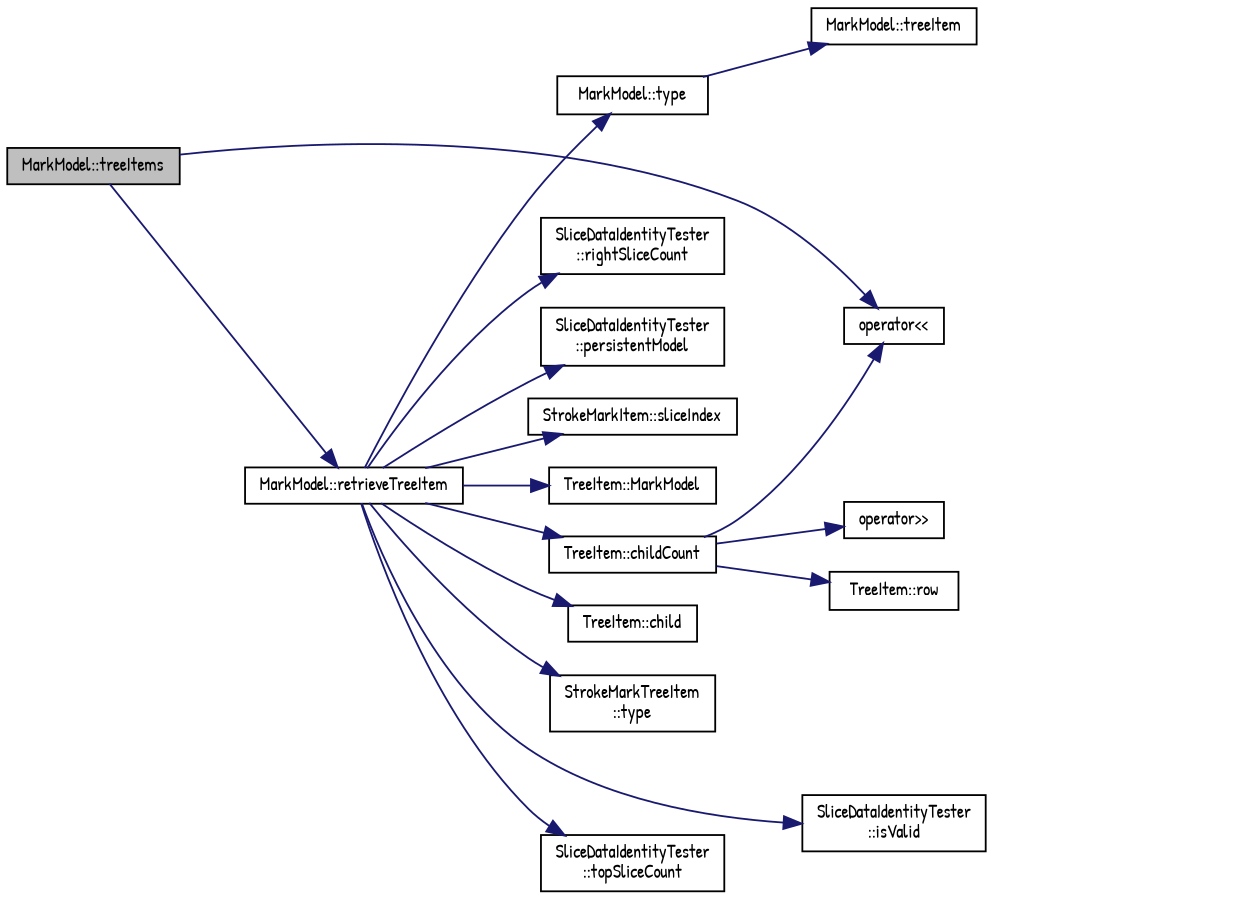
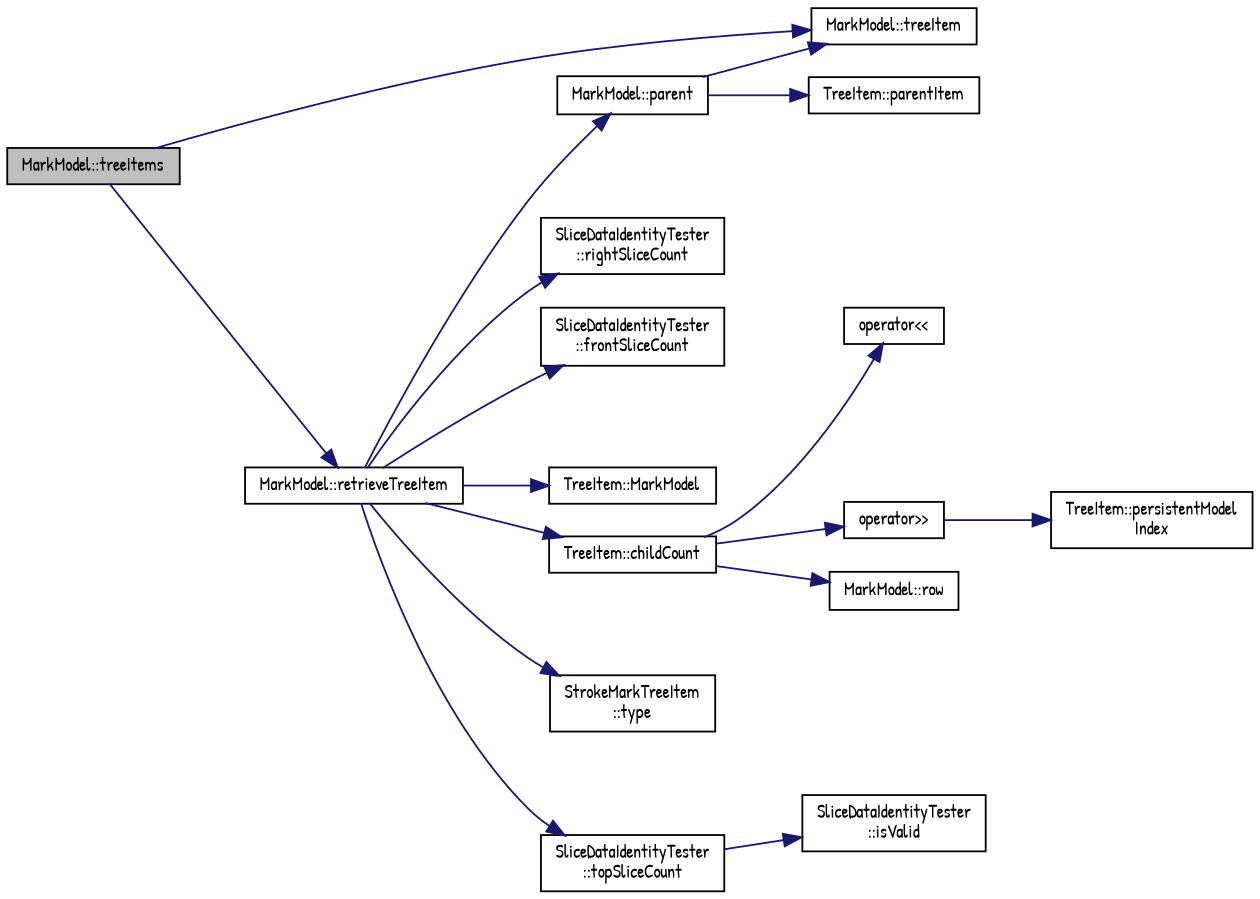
node "MarkModel::type": label "MarkModel::type" -> "MarkModel::parent"
node "TreeItem::parentItem": added
edge "MarkModel::treeItems" -> "operator<<": now "MarkModel::treeItems" -> "MarkModel::treeItem"
node "SliceDataIdentityTester ::persistentModel": label "SliceDataIdentityTester ::persistentModel" -> "SliceDataIdentityTester ::frontSliceCount"
node "StrokeMarkItem::sliceIndex": removed
node "TreeItem::persistentModel Index": added
node "TreeItem::row": label "TreeItem::row" -> "MarkModel::row"
node "TreeItem::child": removed
edge "MarkModel::retrieveTreeItem" -> "SliceDataIdentityTester ::isValid": now "SliceDataIdentityTester ::topSliceCount" -> "SliceDataIdentityTester ::isValid"
